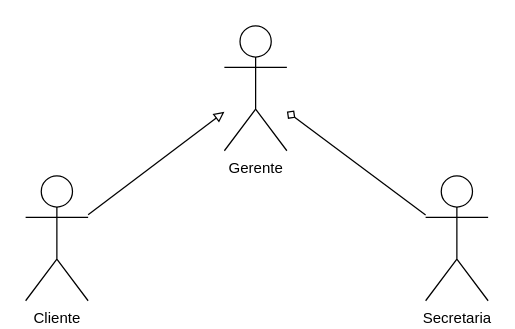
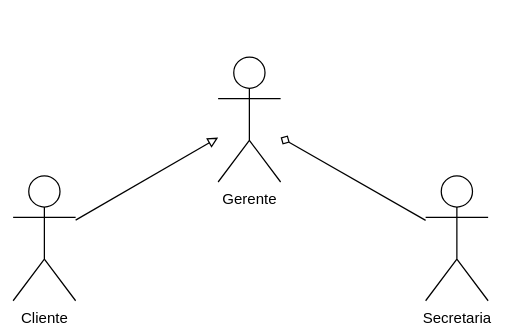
node "Gerente": moved (256, 88) -> (249, 119)
node "Cliente": moved (57, 238) -> (44, 238)
